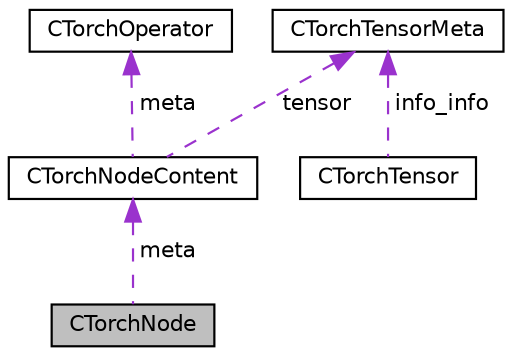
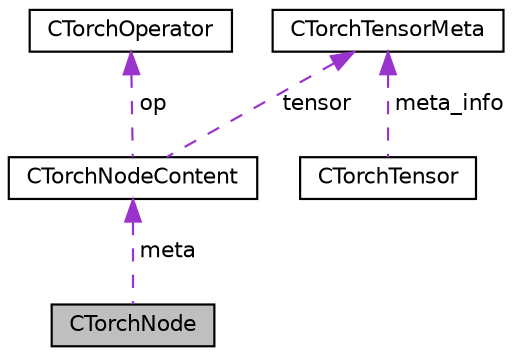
edge "CTorchNodeContent" -> "CTorchOperator": label " meta" -> " op"
edge "CTorchTensor" -> "CTorchTensorMeta": label " info_info" -> " meta_info"
